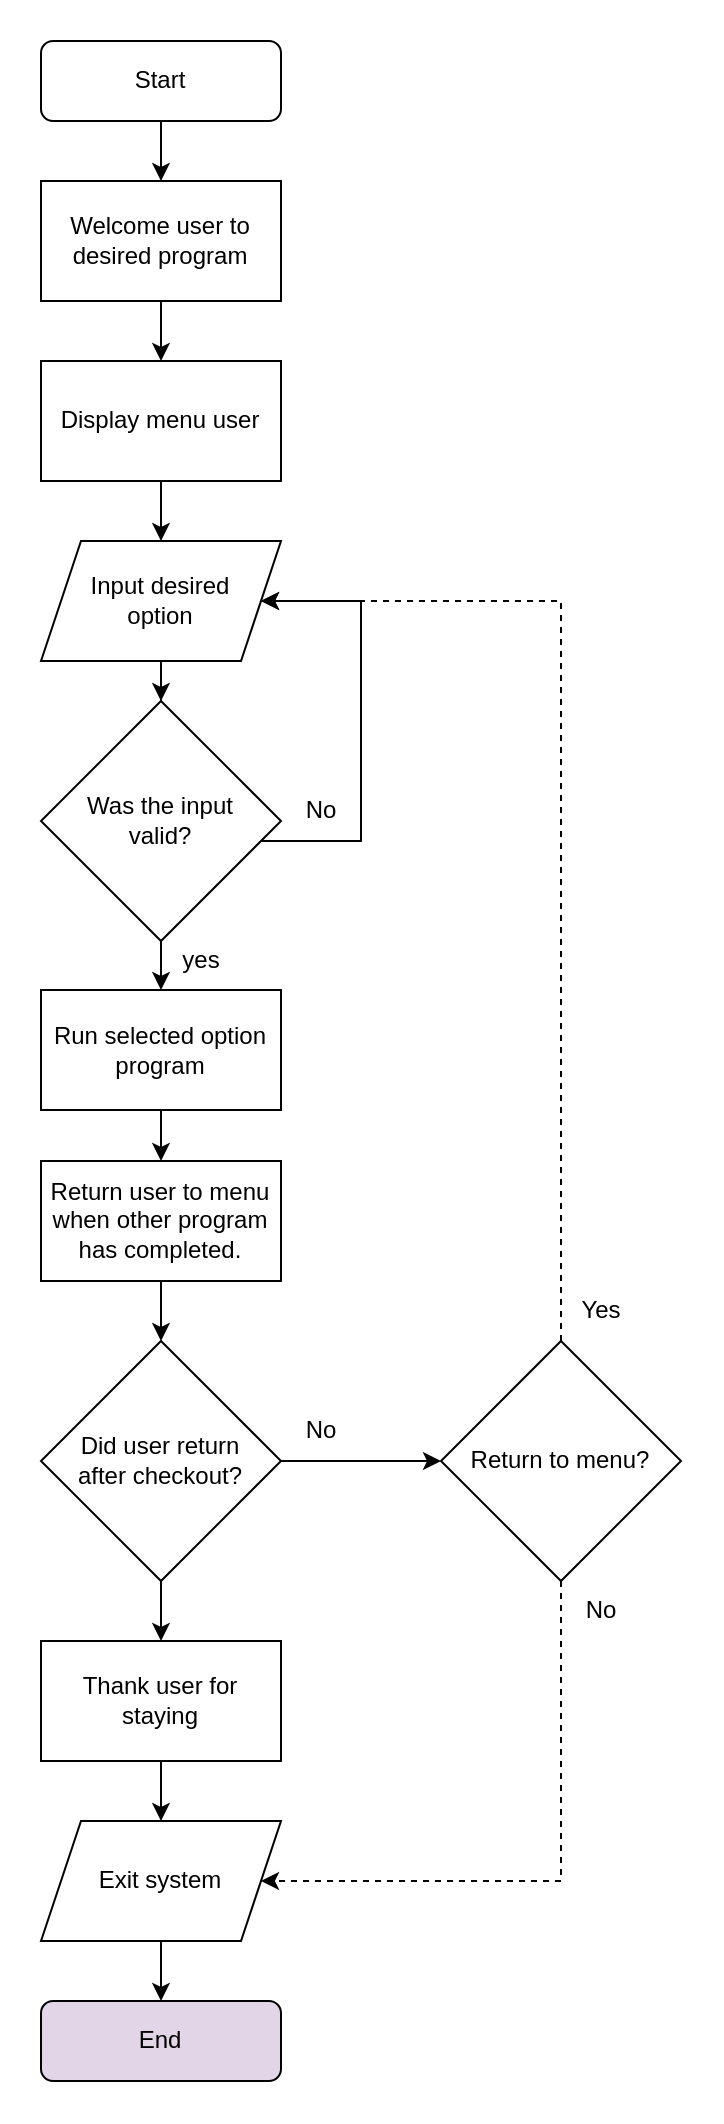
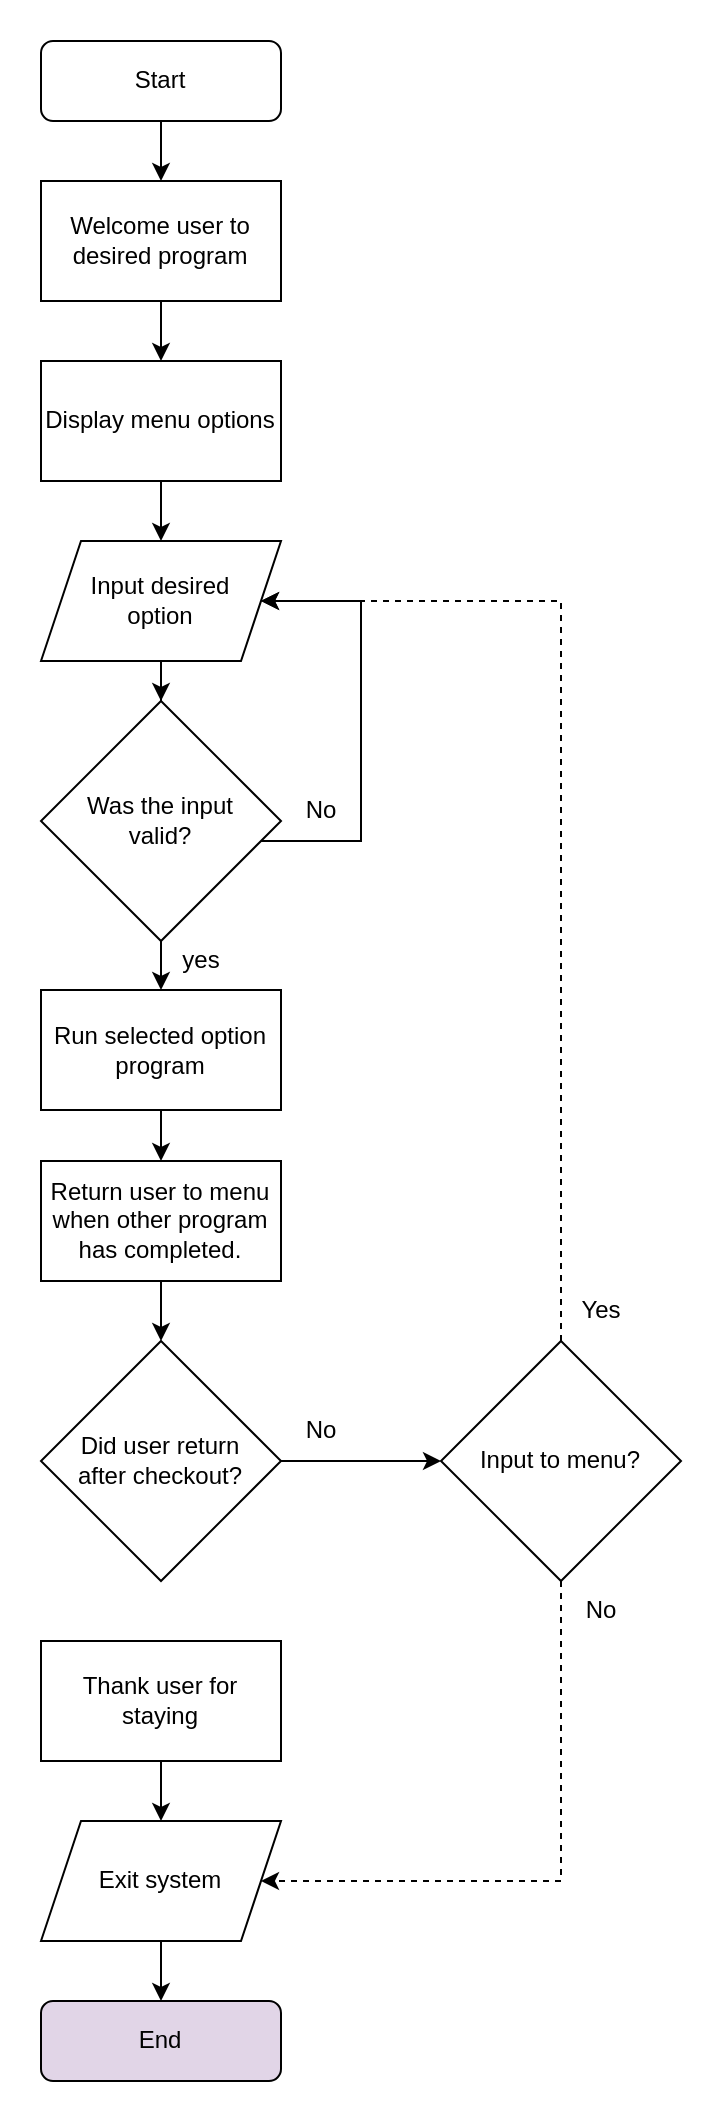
node "Display menu user": label "Display menu user" -> "Display menu options"
node "Return to menu?": label "Return to menu?" -> "Input to menu?"
edge "Did user return after checkout?" -> "Thank user for staying": removed
